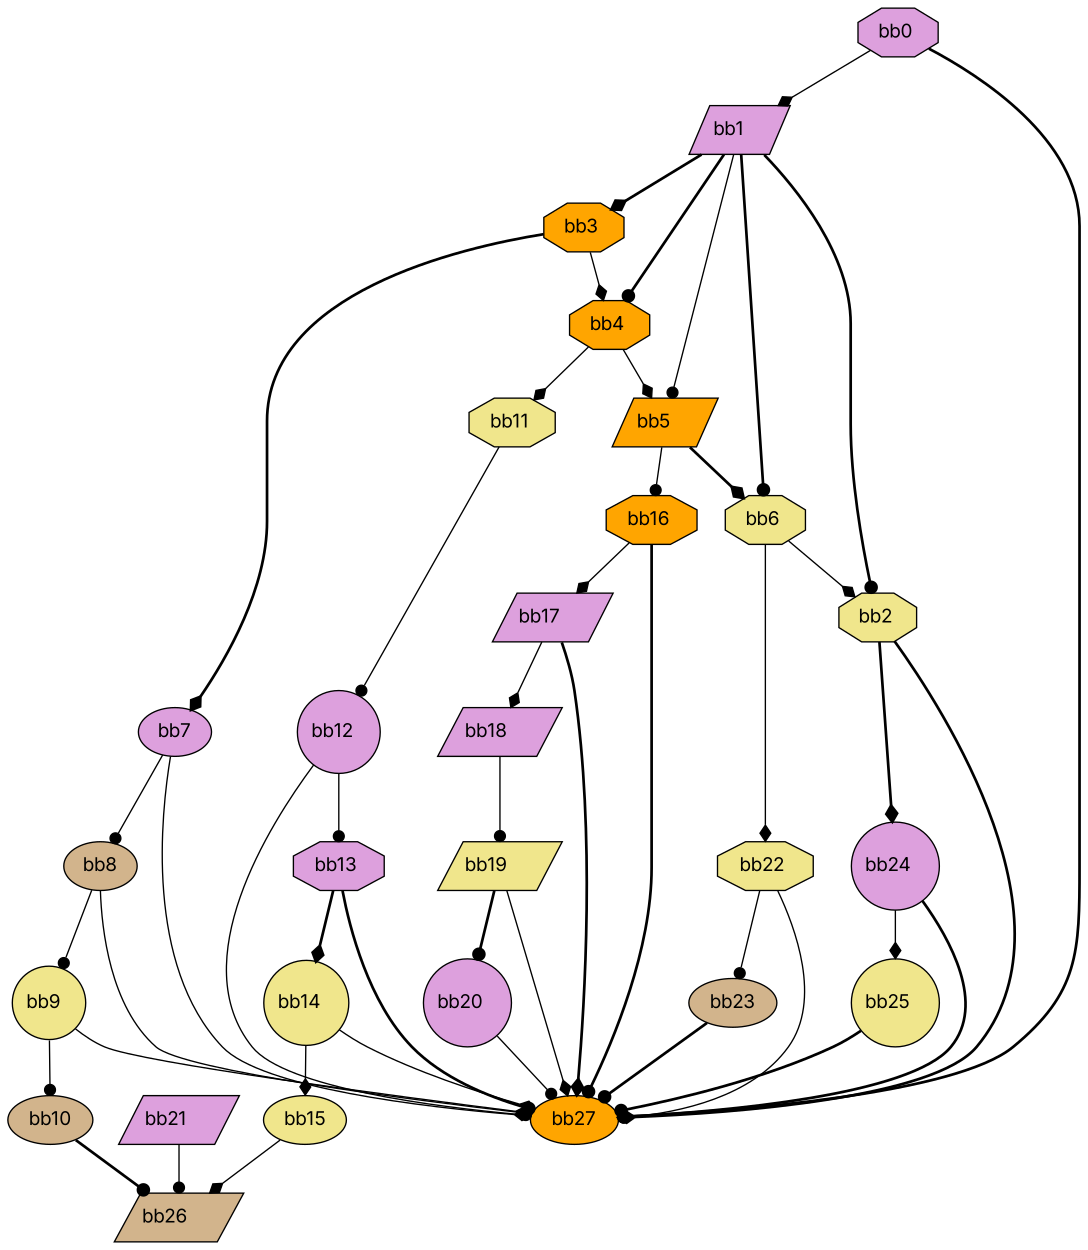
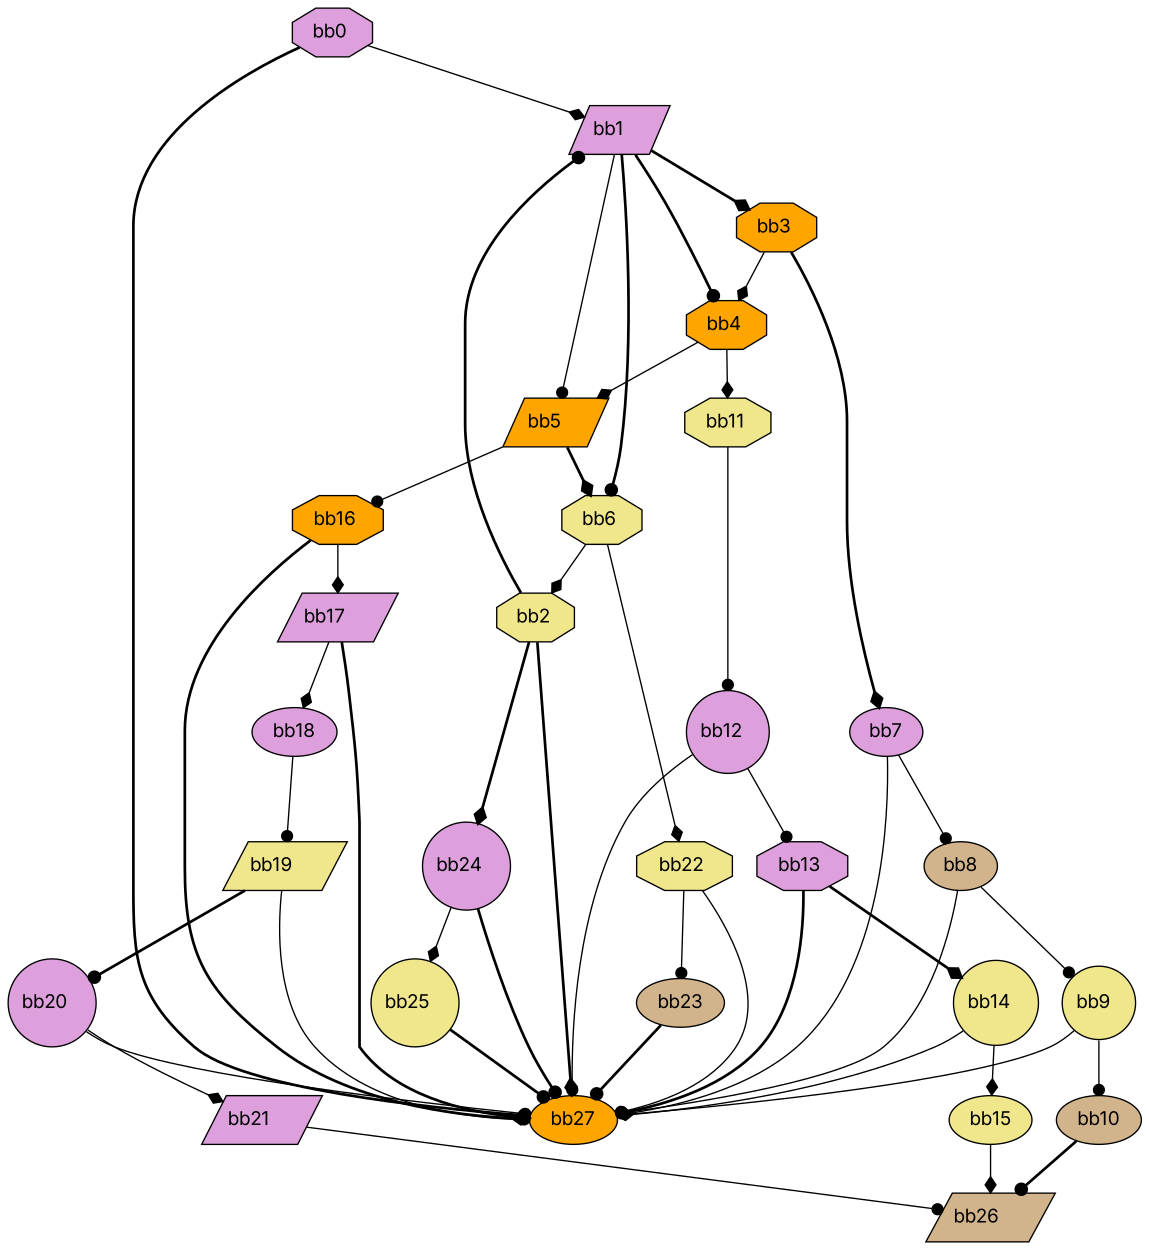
edge "bb1" -> "bb2": reversed
node "bb18": shape parallelogram -> ellipse
edge "bb20" -> "bb21": added
